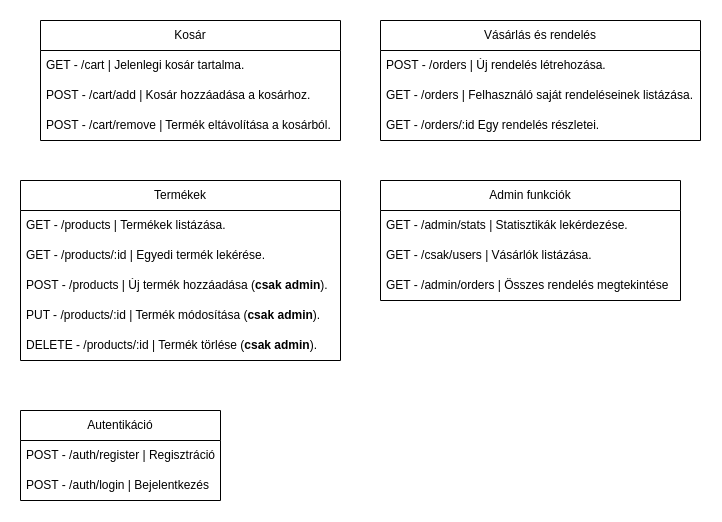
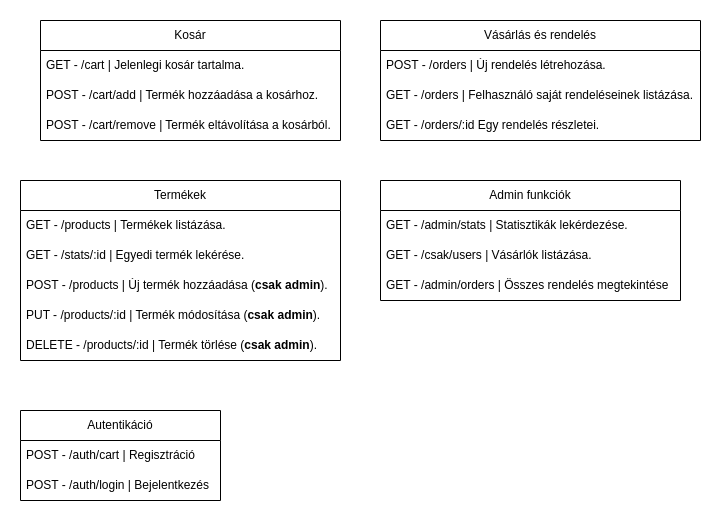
node "POST - /cart/add | Kosár hozzáadása a kosárhoz.": label "POST - /cart/add | Kosár hozzáadása a kosárhoz." -> "POST - /cart/add | Termék hozzáadása a kosárhoz."
node "GET - /products/:id | Egyedi termék lekérése.": label "GET - /products/:id | Egyedi termék lekérése." -> "GET - /stats/:id | Egyedi termék lekérése."
node "POST - /auth/register | Regisztráció": label "POST - /auth/register | Regisztráció" -> "POST - /auth/cart | Regisztráció"
